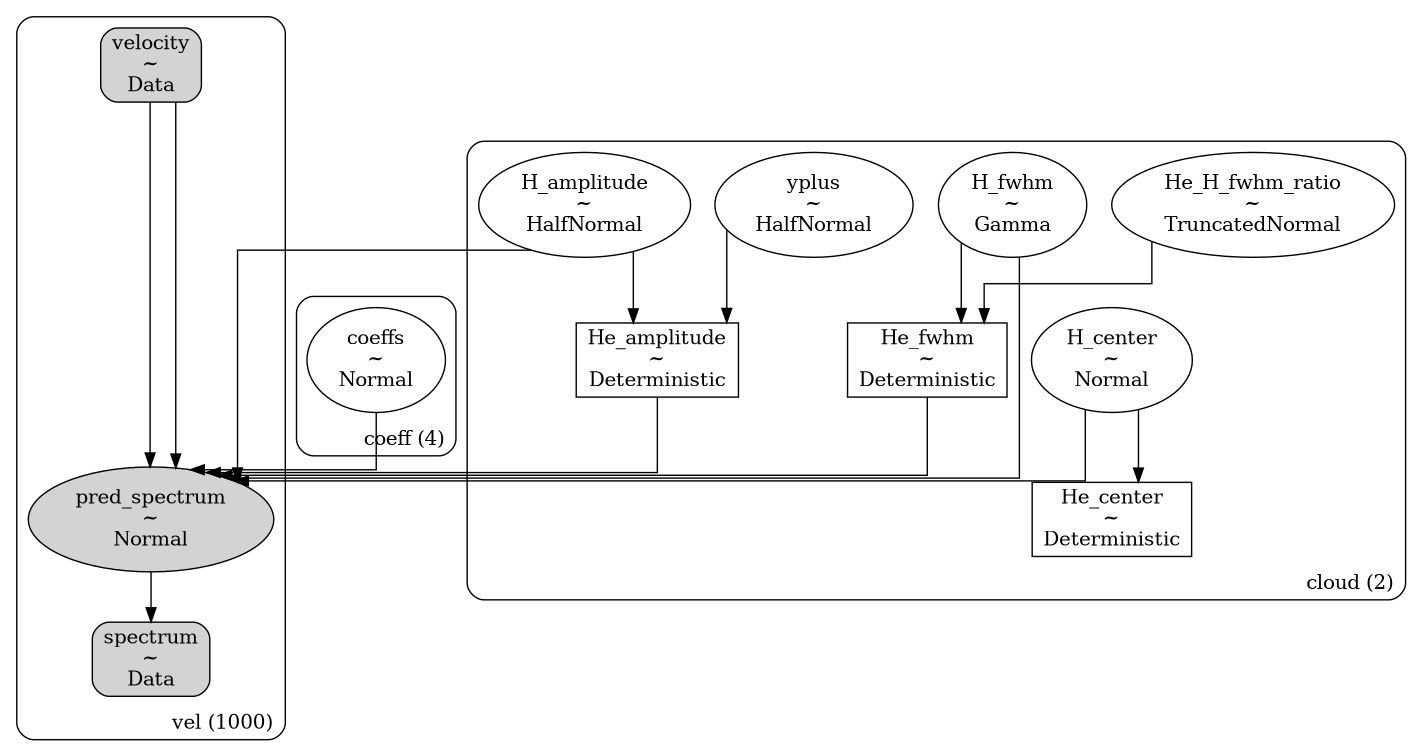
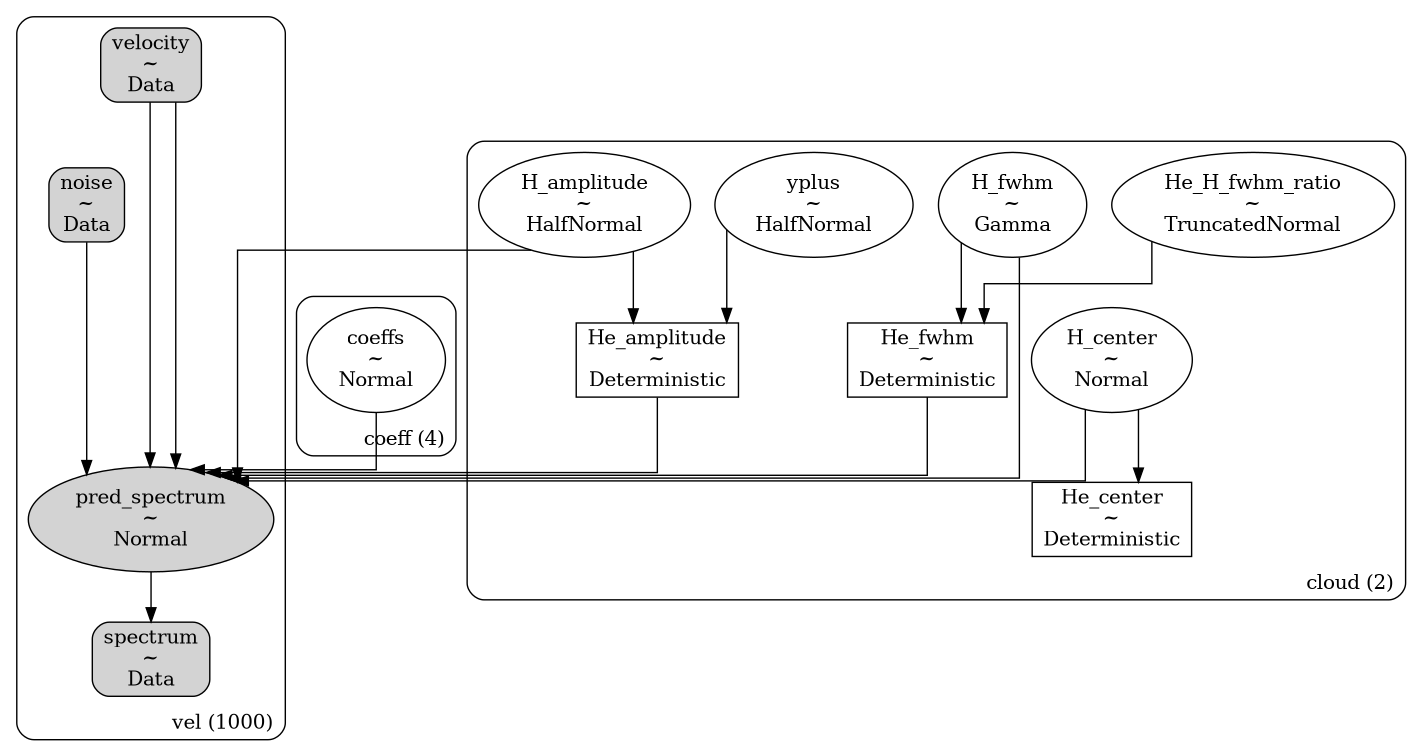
node "noise ~ Data": added
